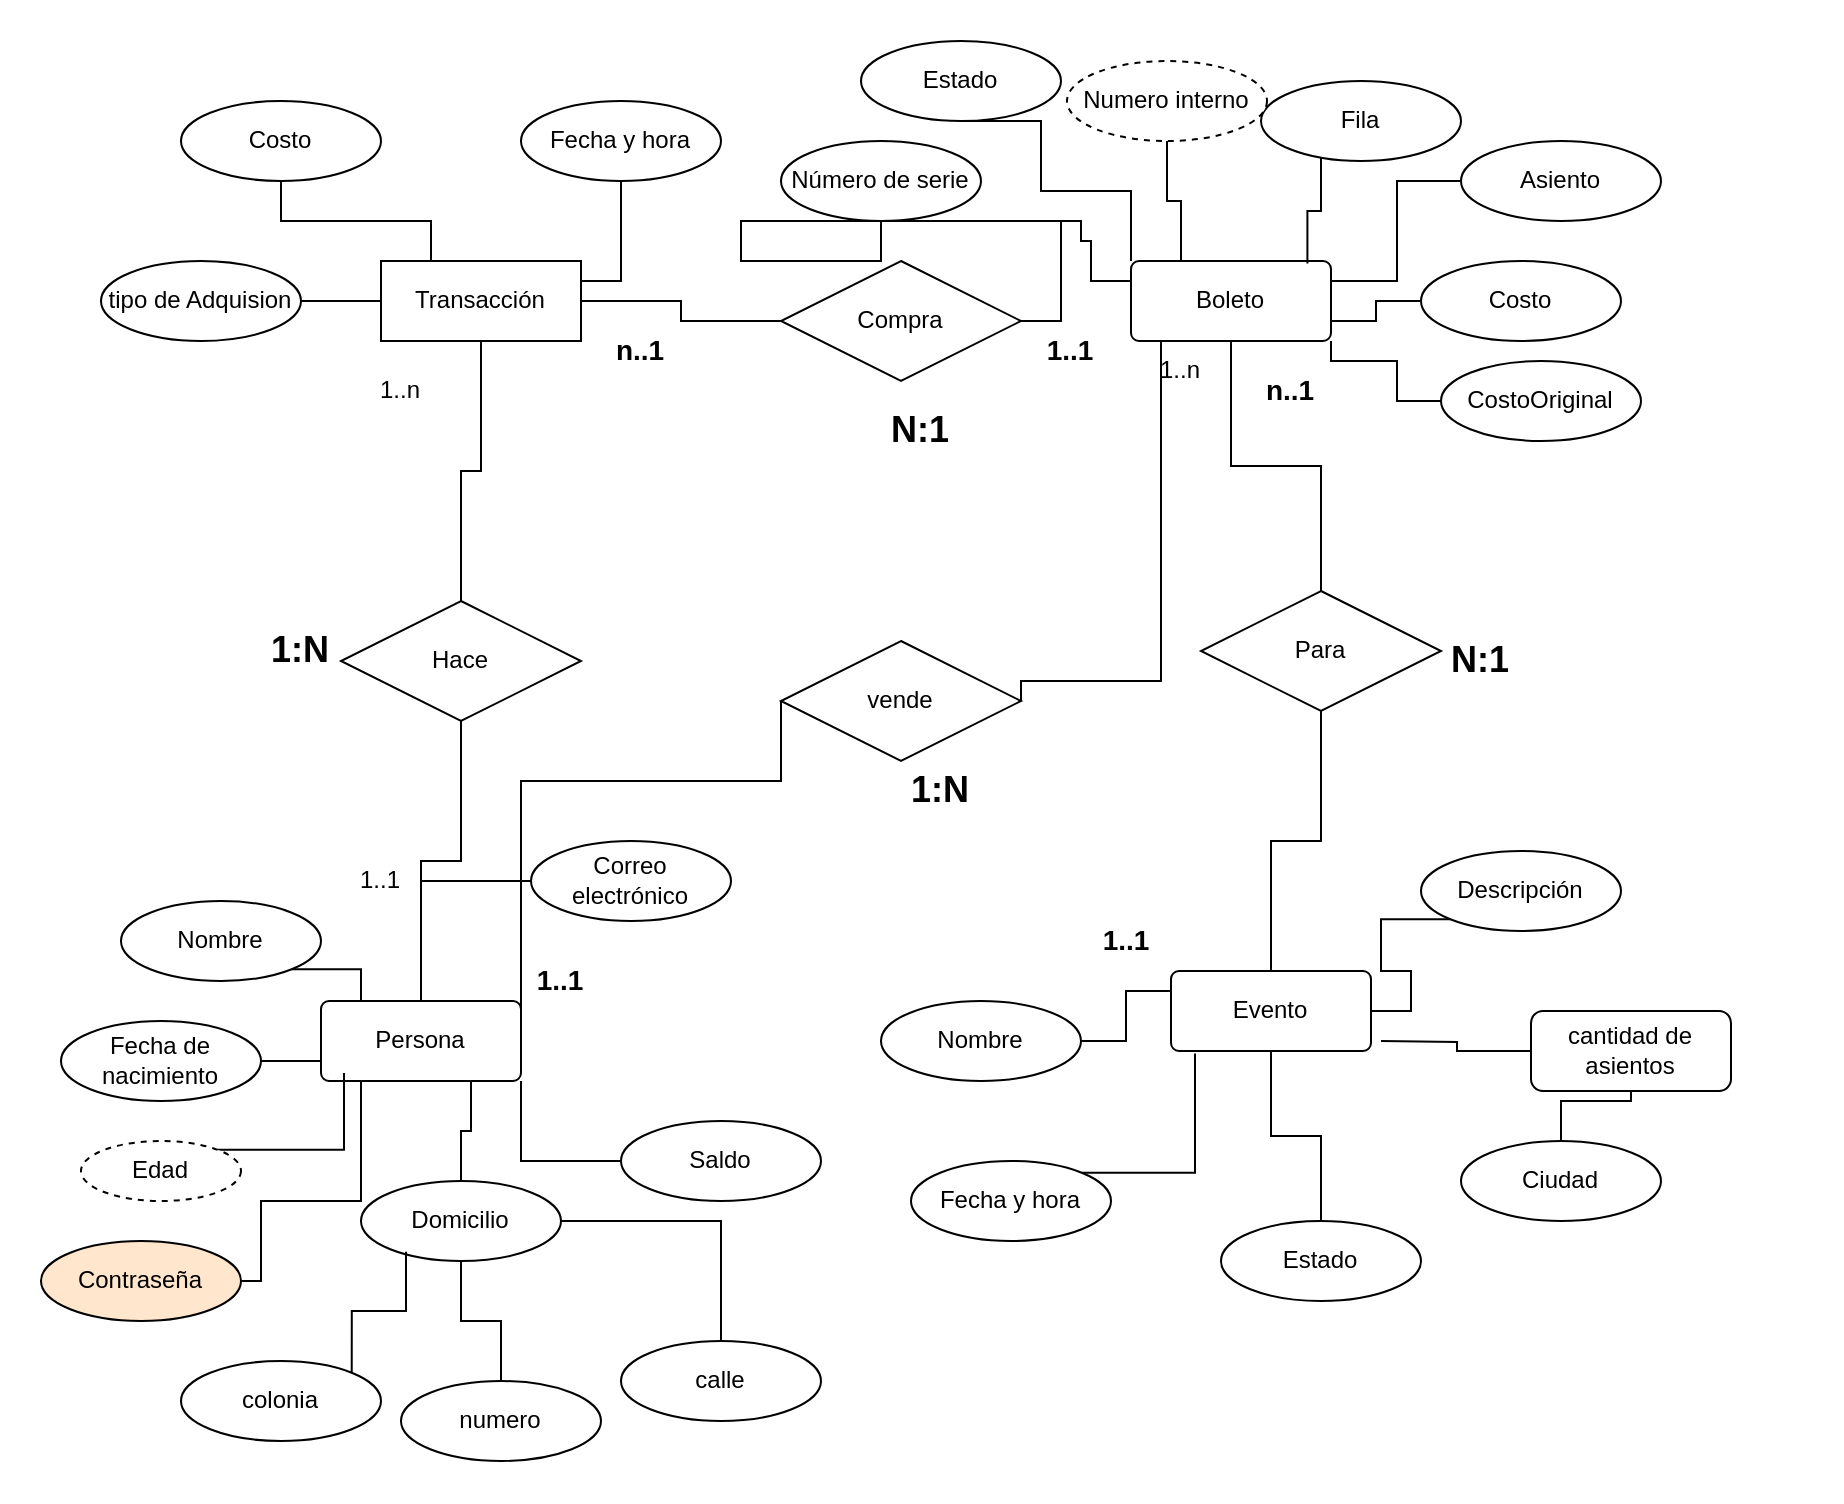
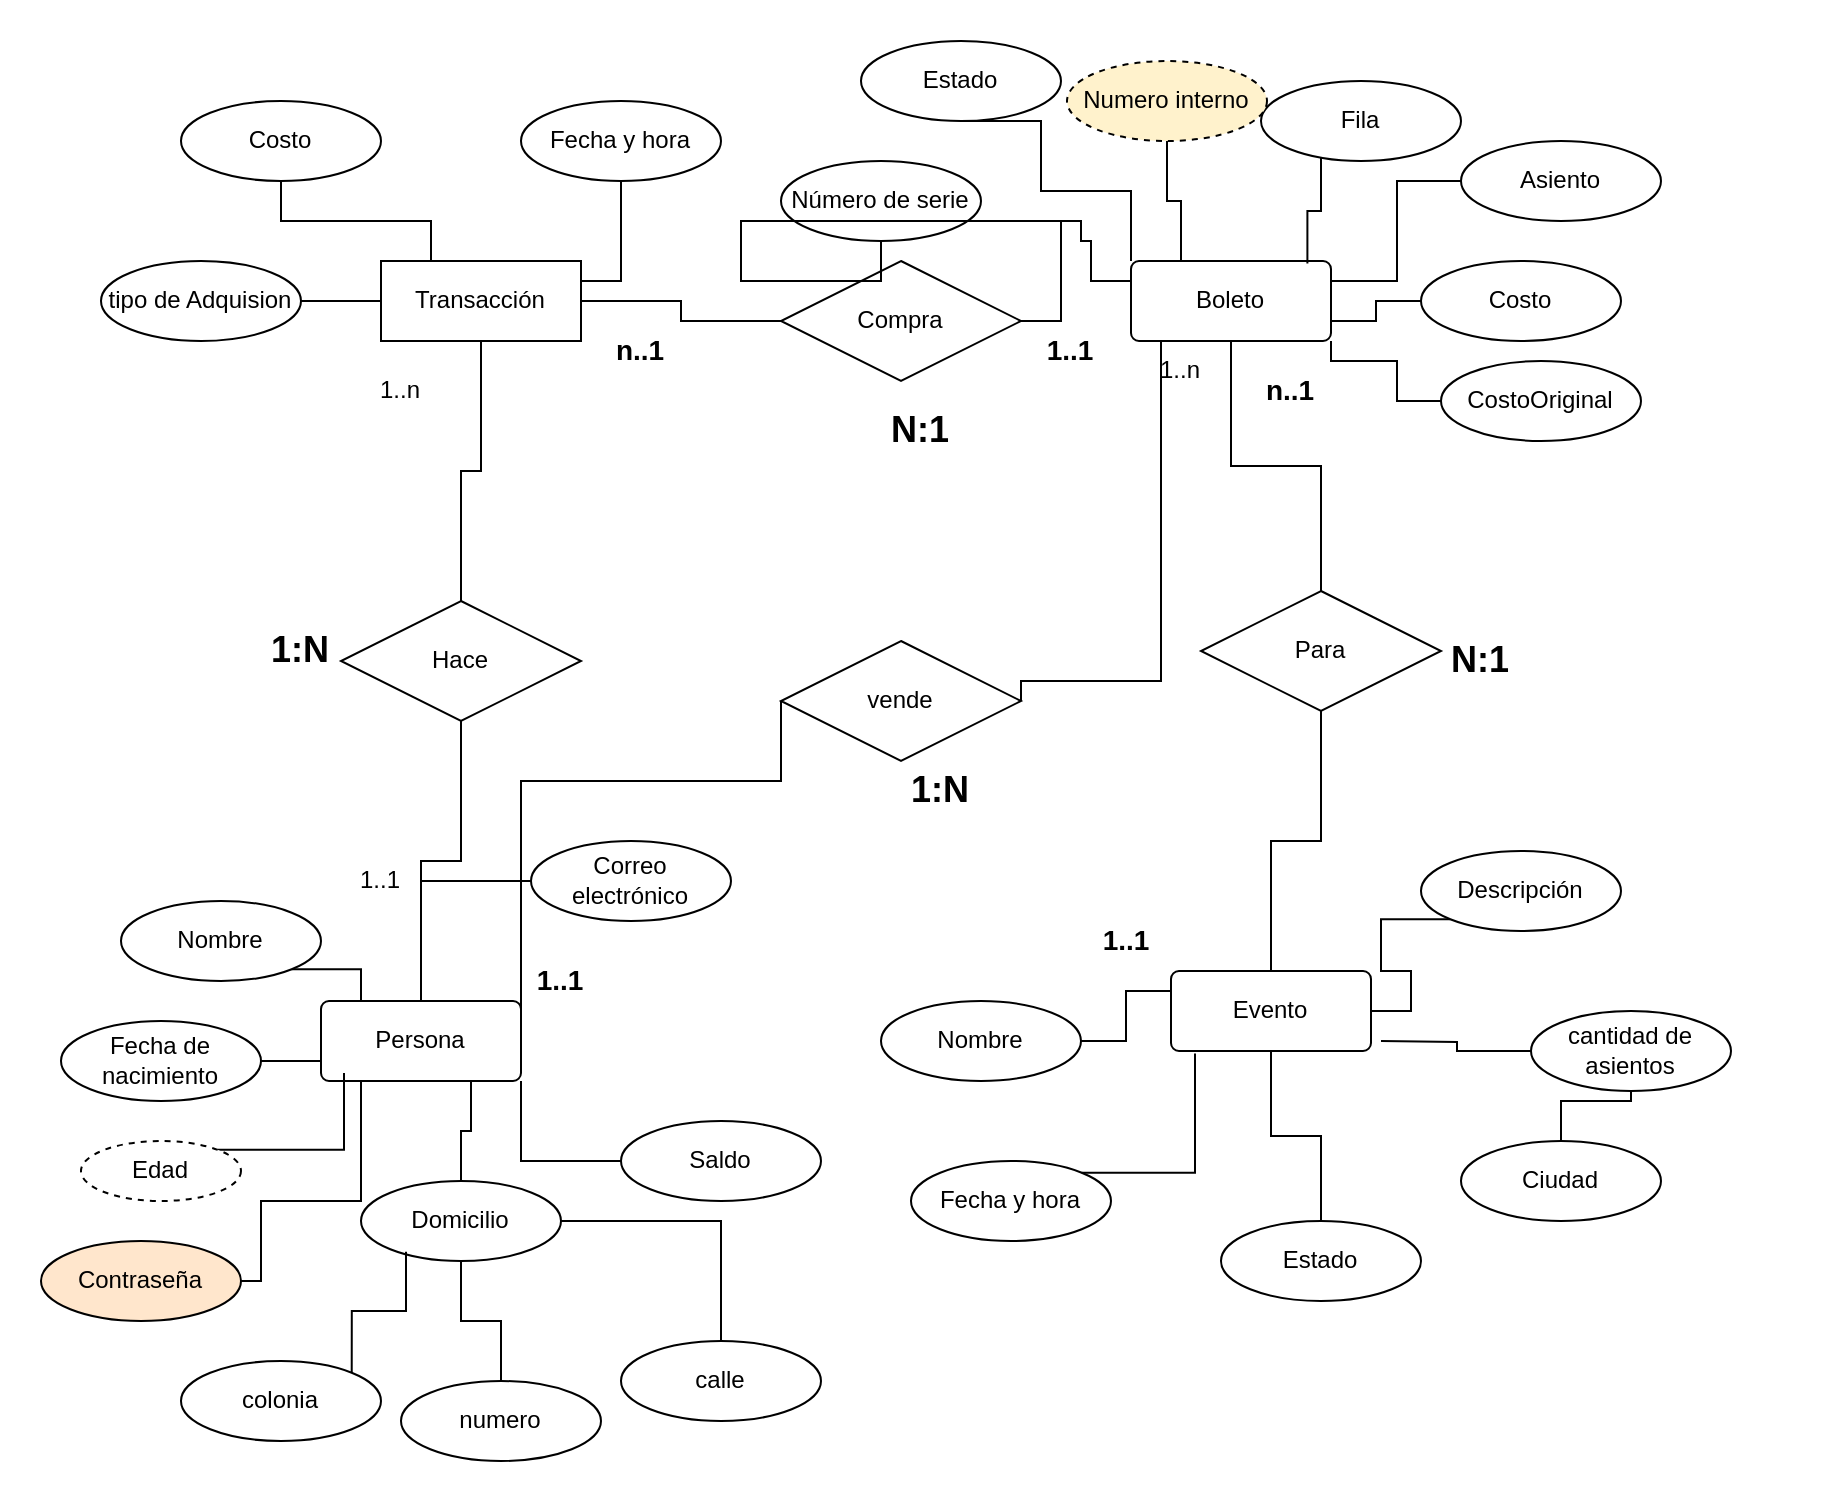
node "Numero interno": fillcolor #ffffff -> #fff2cc
node "Número de serie": moved (881, 181) -> (881, 201)
node "cantidad de asientos": shape rounded rectangle -> ellipse
